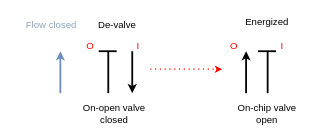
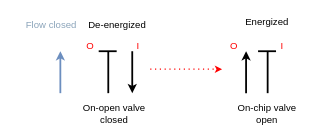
node "De-valve": label "De-valve" -> "De-energized"
